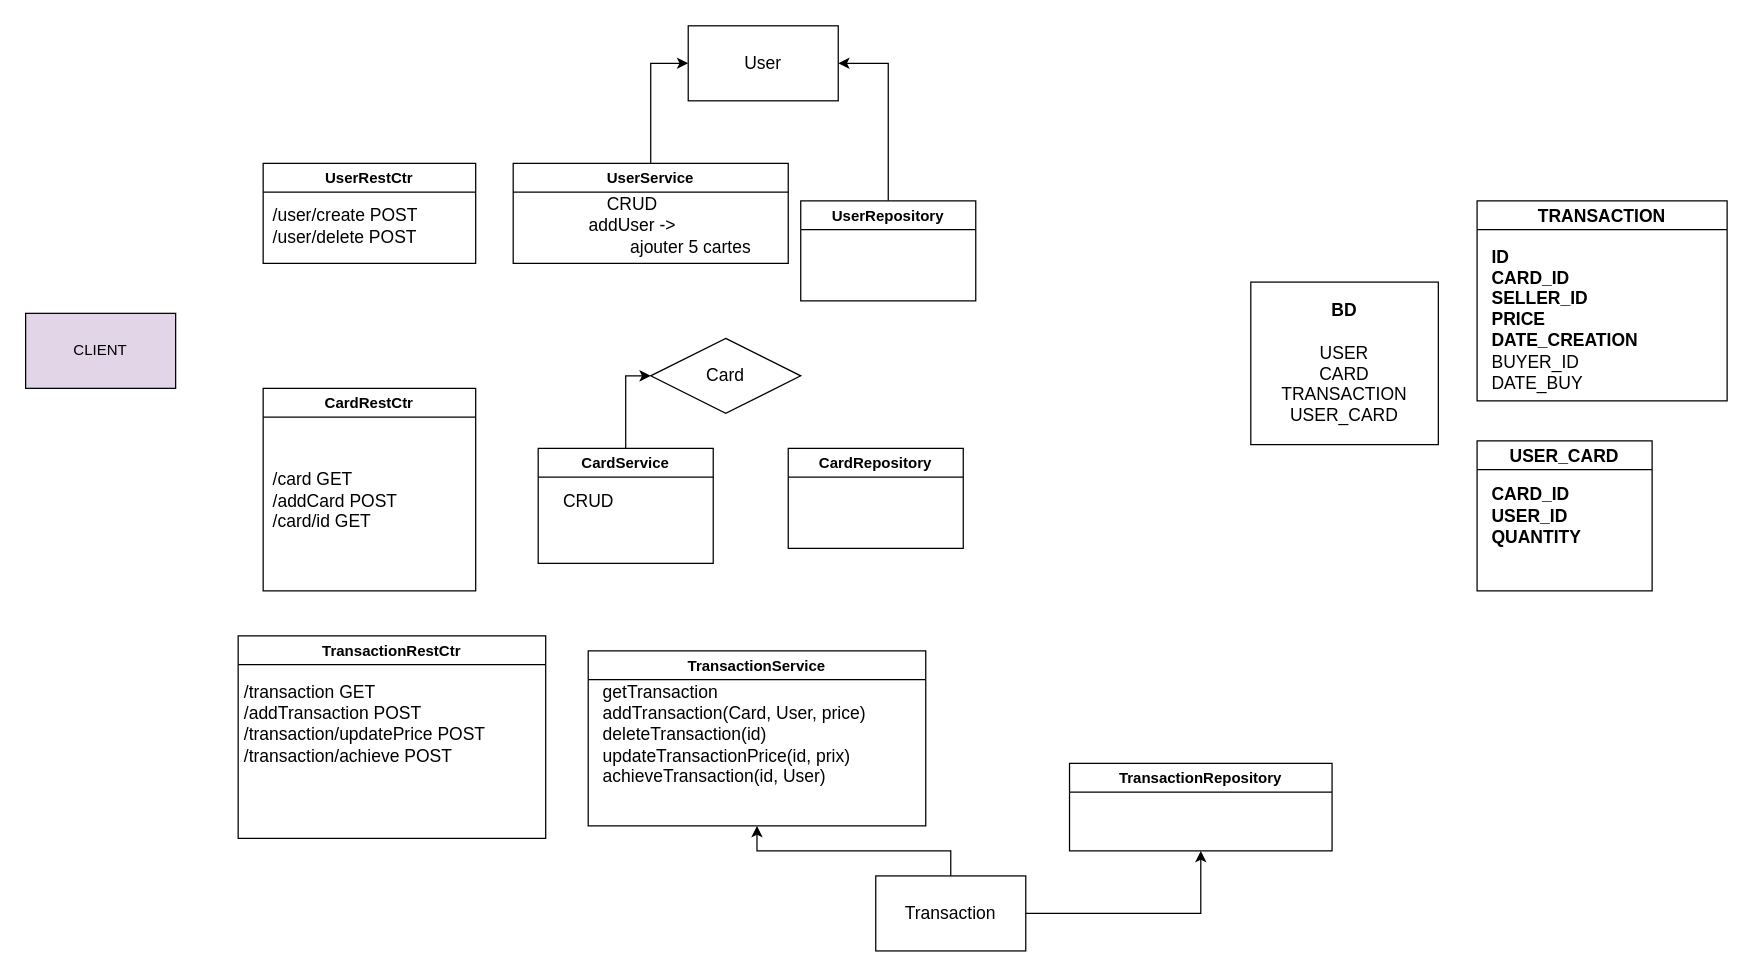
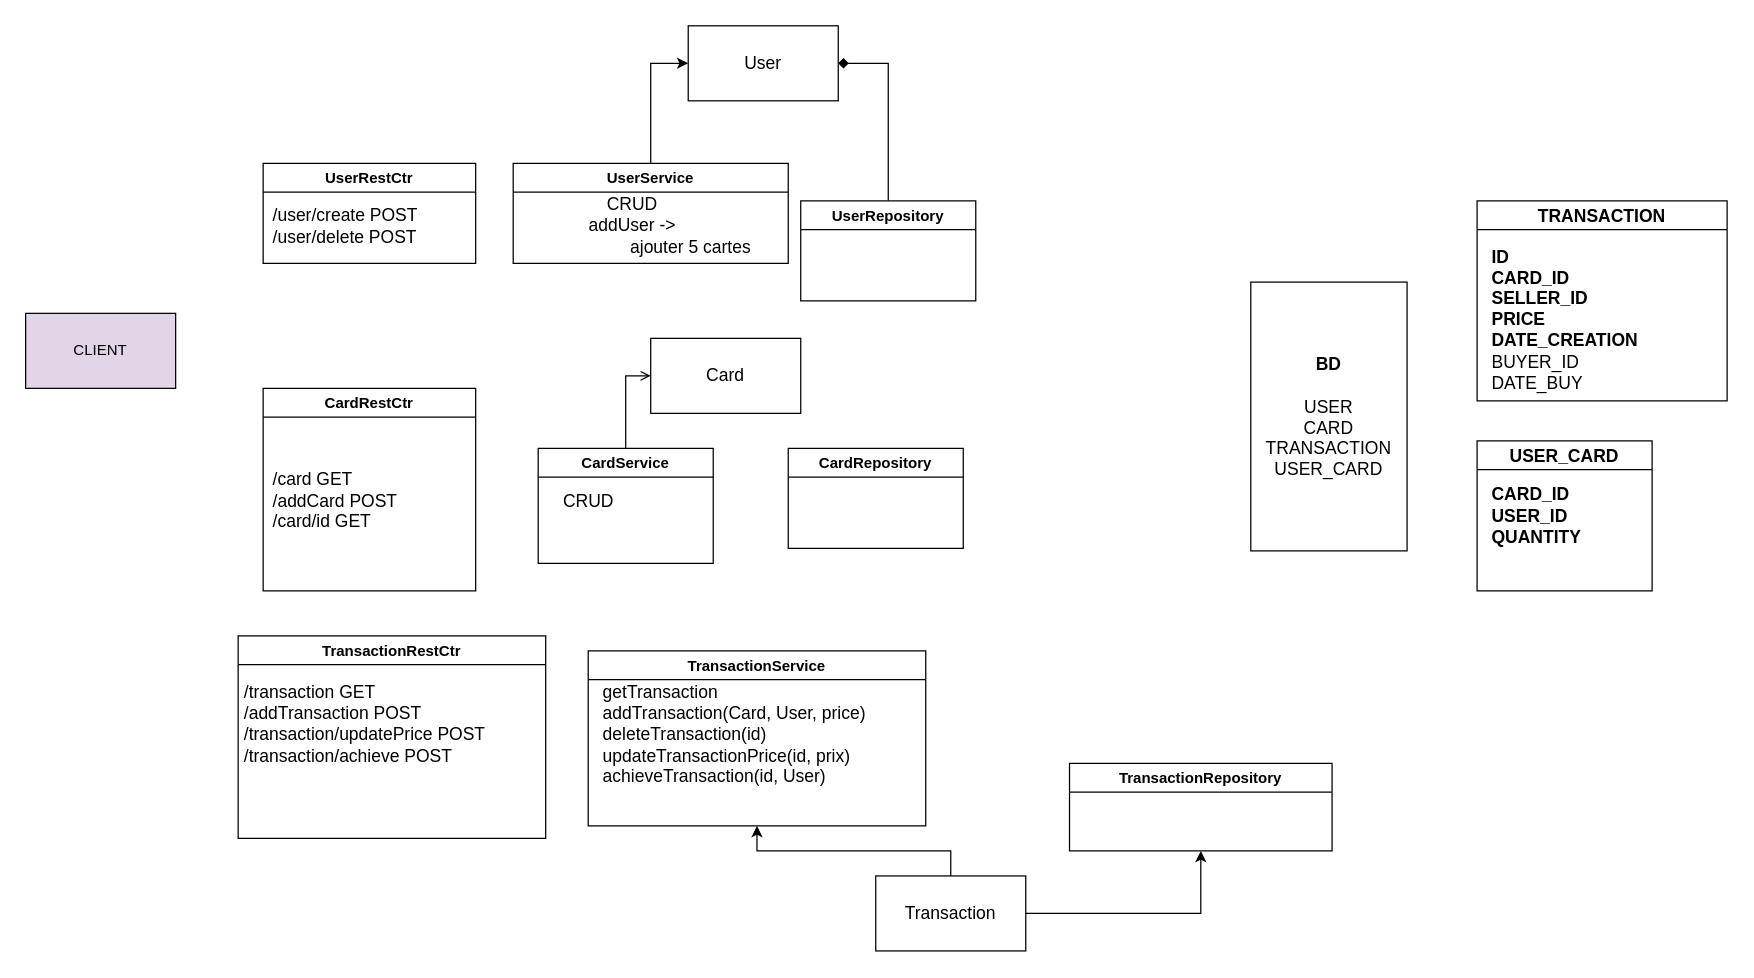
edge "UserRepository" -> "User": arrowhead classic -> diamond
node "BD USER CARD TRANSACTION USER_CARD": size 188x163 -> 156x269
edge "CardService" -> "Card": arrowhead classic -> open
node "Card": shape diamond -> rectangle
